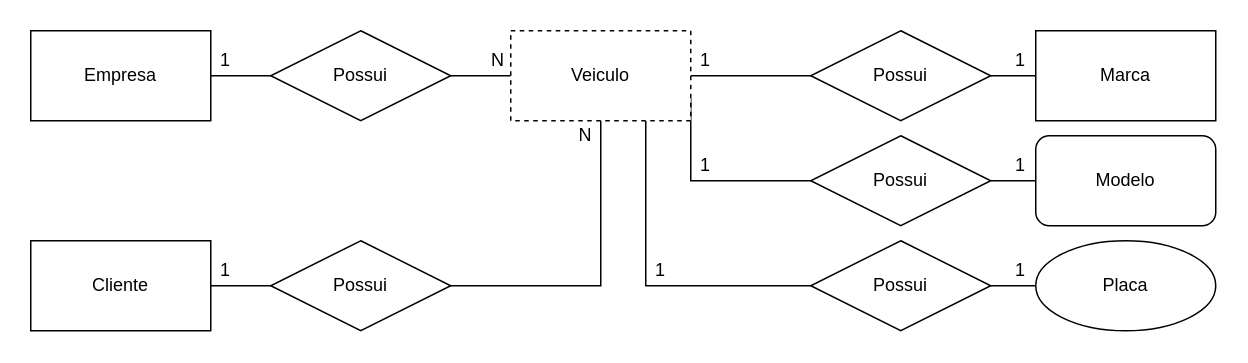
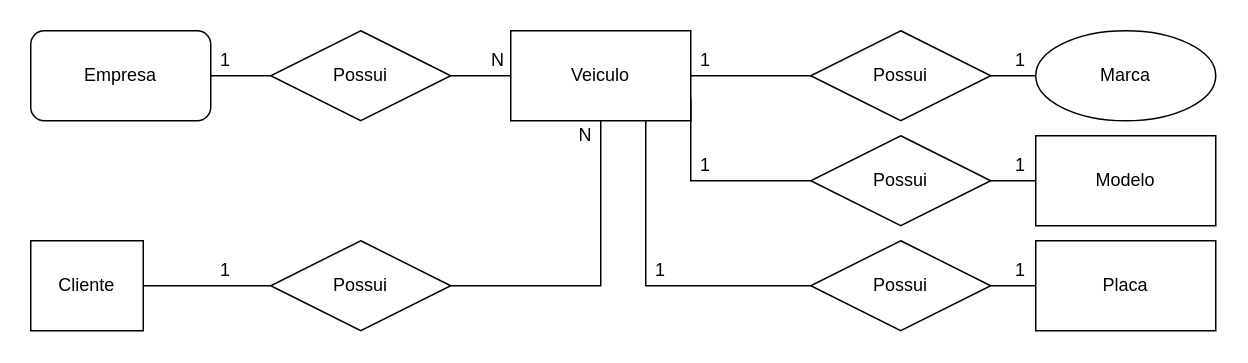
node "Empresa": shape rectangle -> rounded rectangle
node "Veiculo": style dashed -> solid
node "Marca": shape rectangle -> ellipse
node "Modelo": shape rounded rectangle -> rectangle
node "Cliente": size 180x90 -> 113x90
node "Placa": shape ellipse -> rectangle
